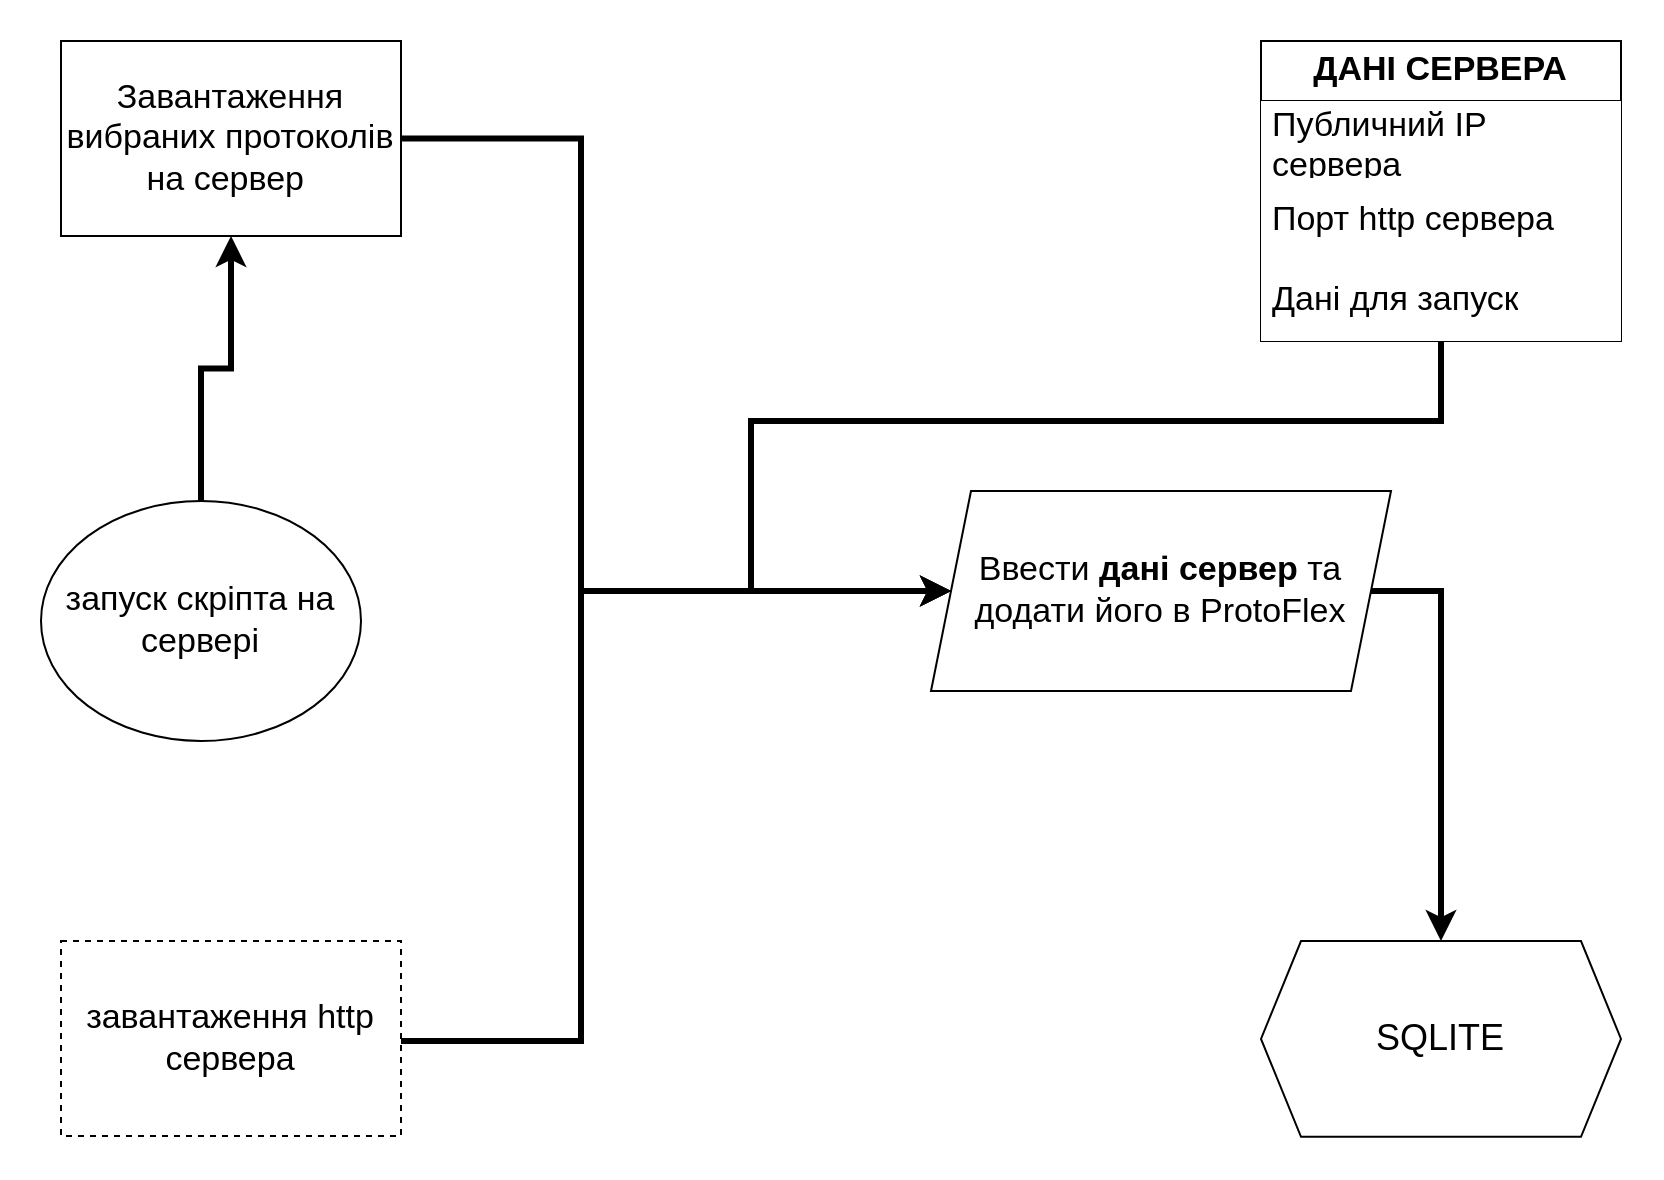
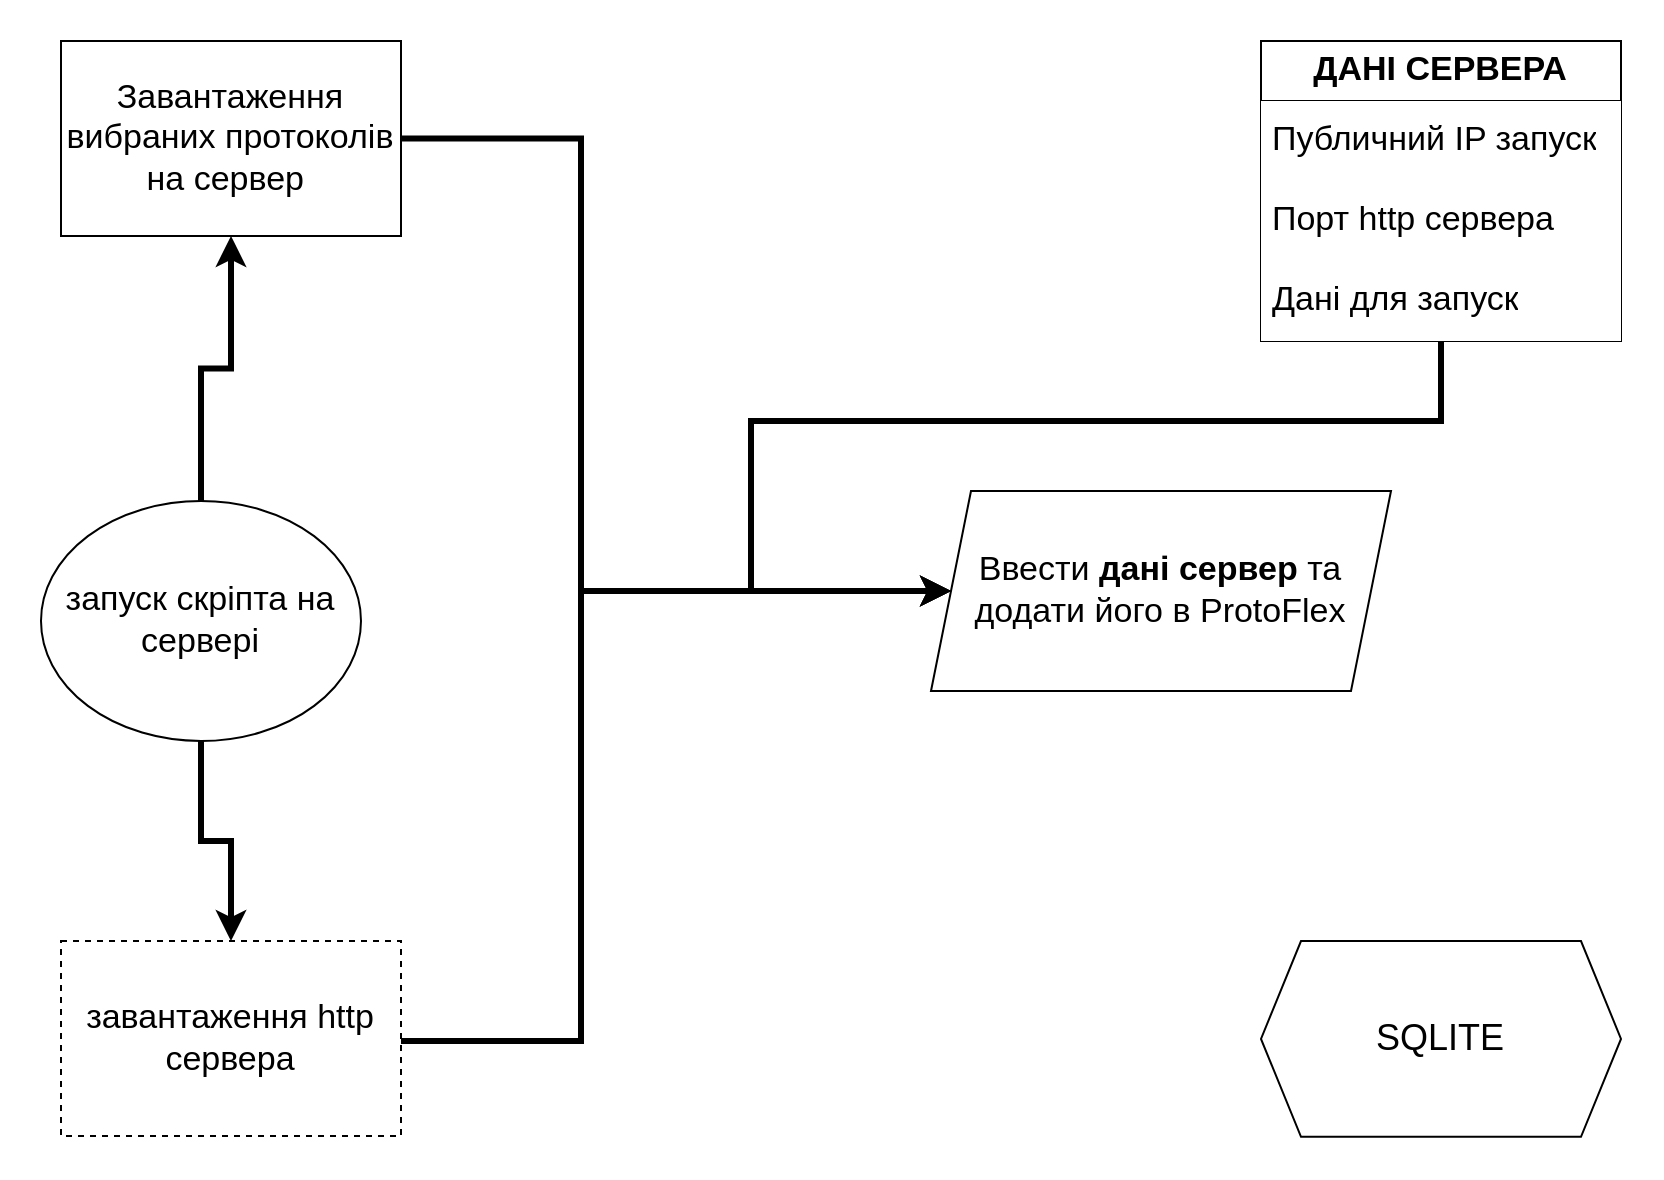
node "Публичний IP сервера": label "Публичний IP сервера" -> "Публичний IP запуск"
edge "Ввести дані сервер та додати його в ProtoFlex" -> "SQLITE": removed
edge "запуск скріпта на сервері" -> "завантаження http сервера": added
